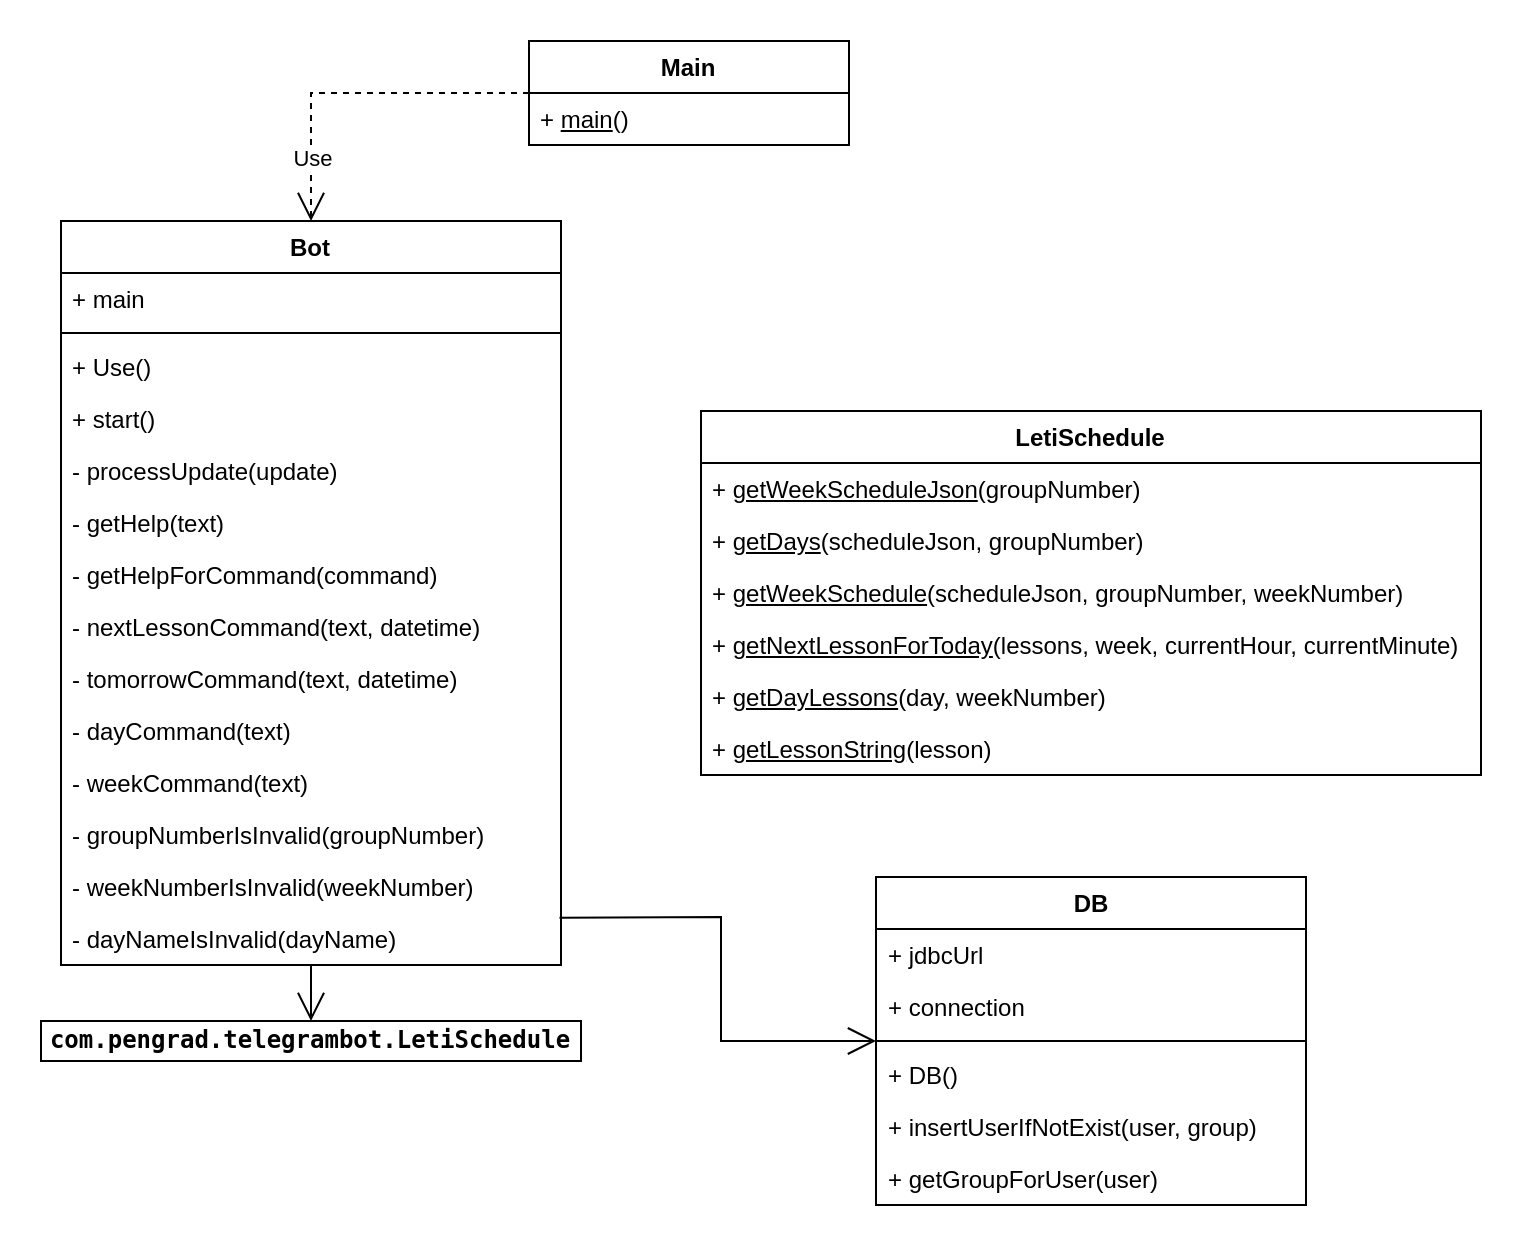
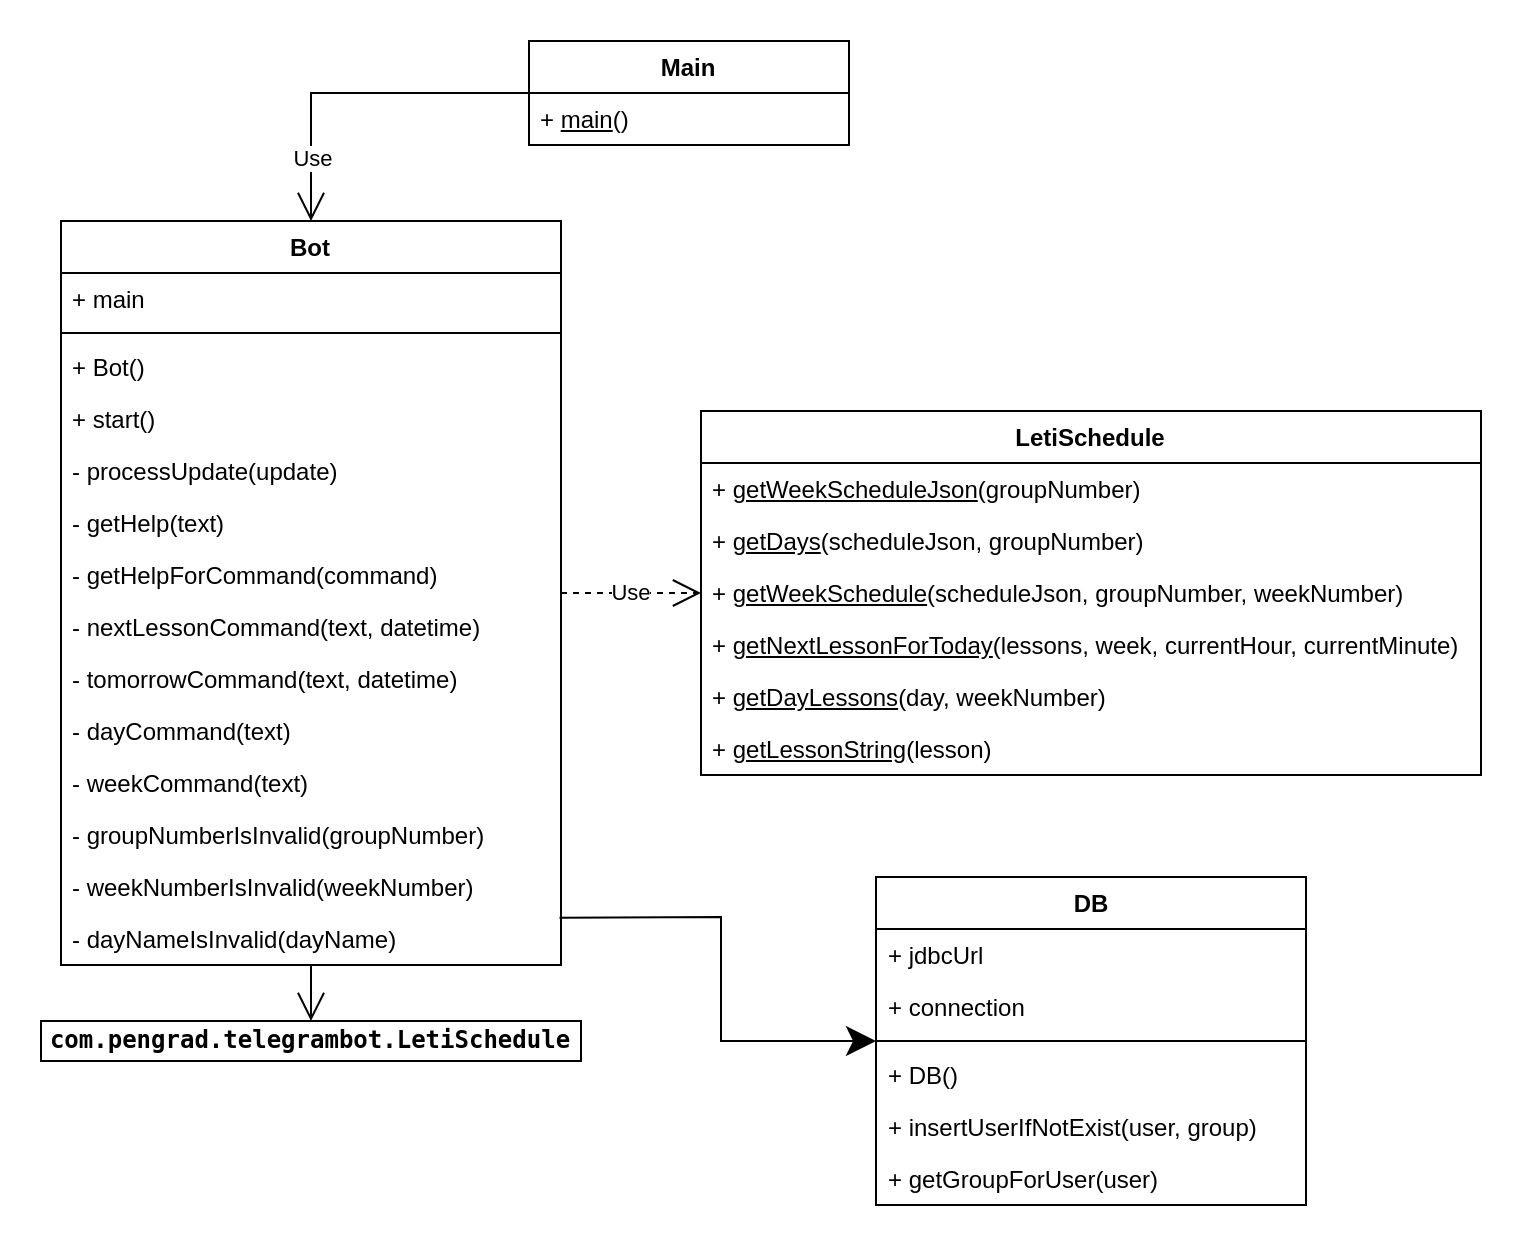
edge "Main" -> "Bot": style dashed -> solid
node "+ Use()": label "+ Use()" -> "+ Bot()"
edge "Bot" -> "LetiSchedule": added, label "Use"
edge "- dayNameIsInvalid(dayName)" -> "DB": arrowhead open -> classic
